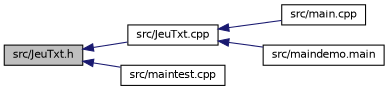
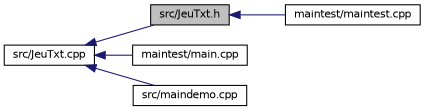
node "src/main.cpp": label "src/main.cpp" -> "maintest/main.cpp"
edge "src/JeuTxt.cpp" -> "src/JeuTxt.h": reversed
node "src/maindemo.main": label "src/maindemo.main" -> "src/maindemo.cpp"
node "src/maintest.cpp": label "src/maintest.cpp" -> "maintest/maintest.cpp"
